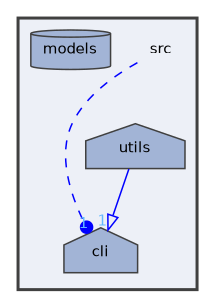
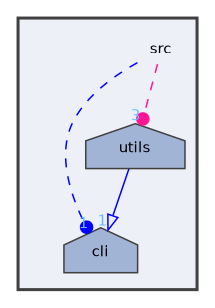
node "models": removed
edge "src" -> "utils": added
